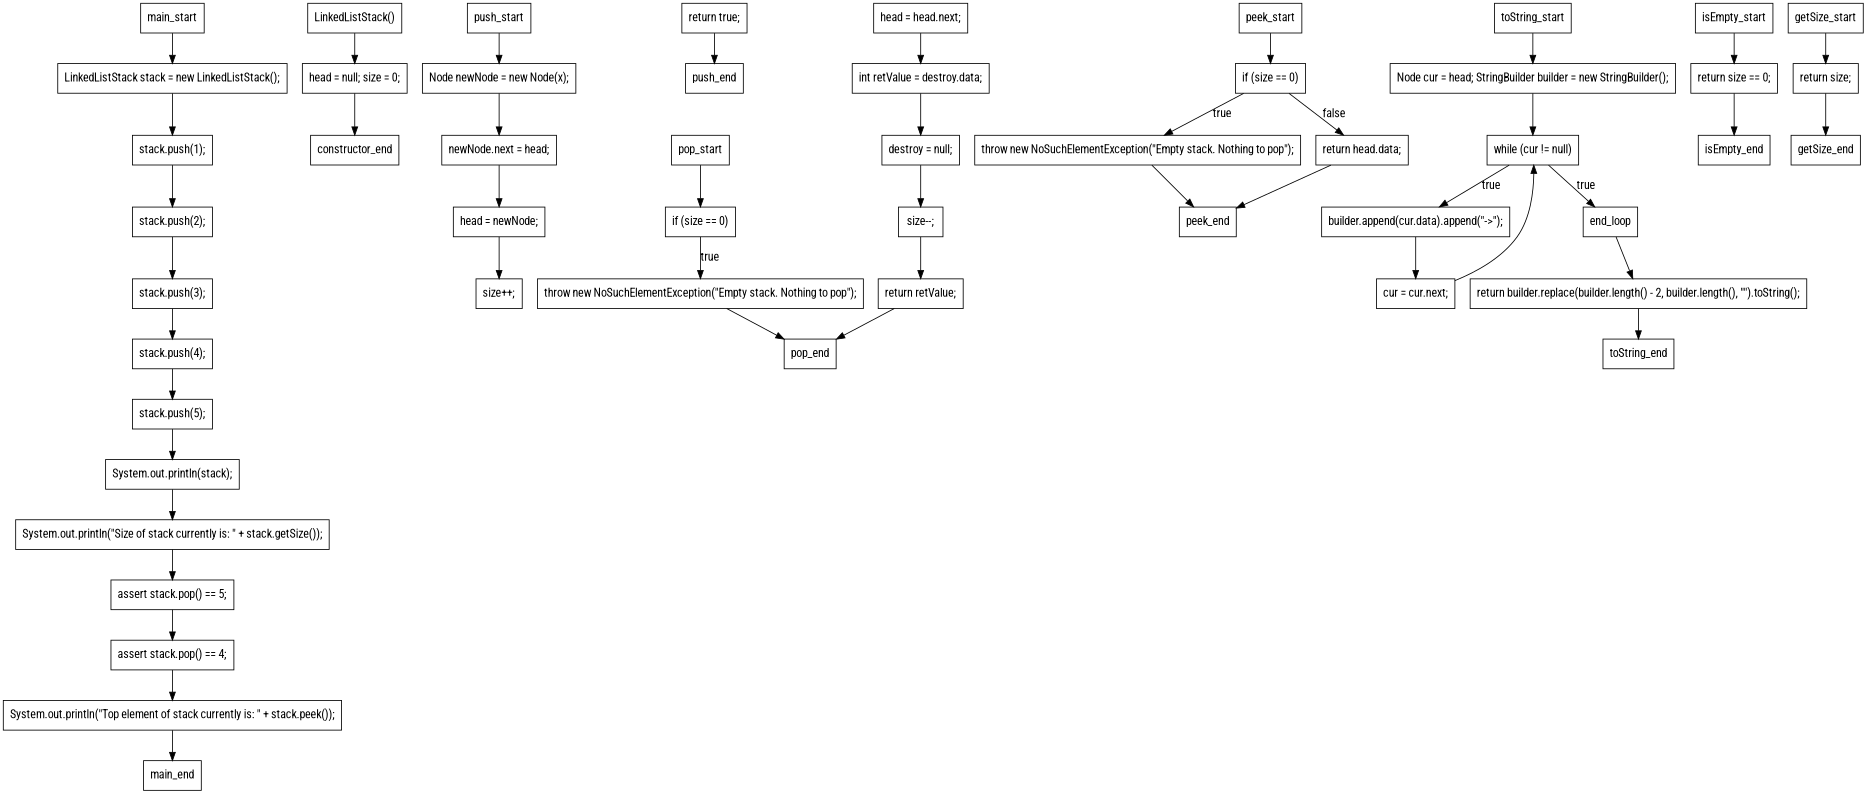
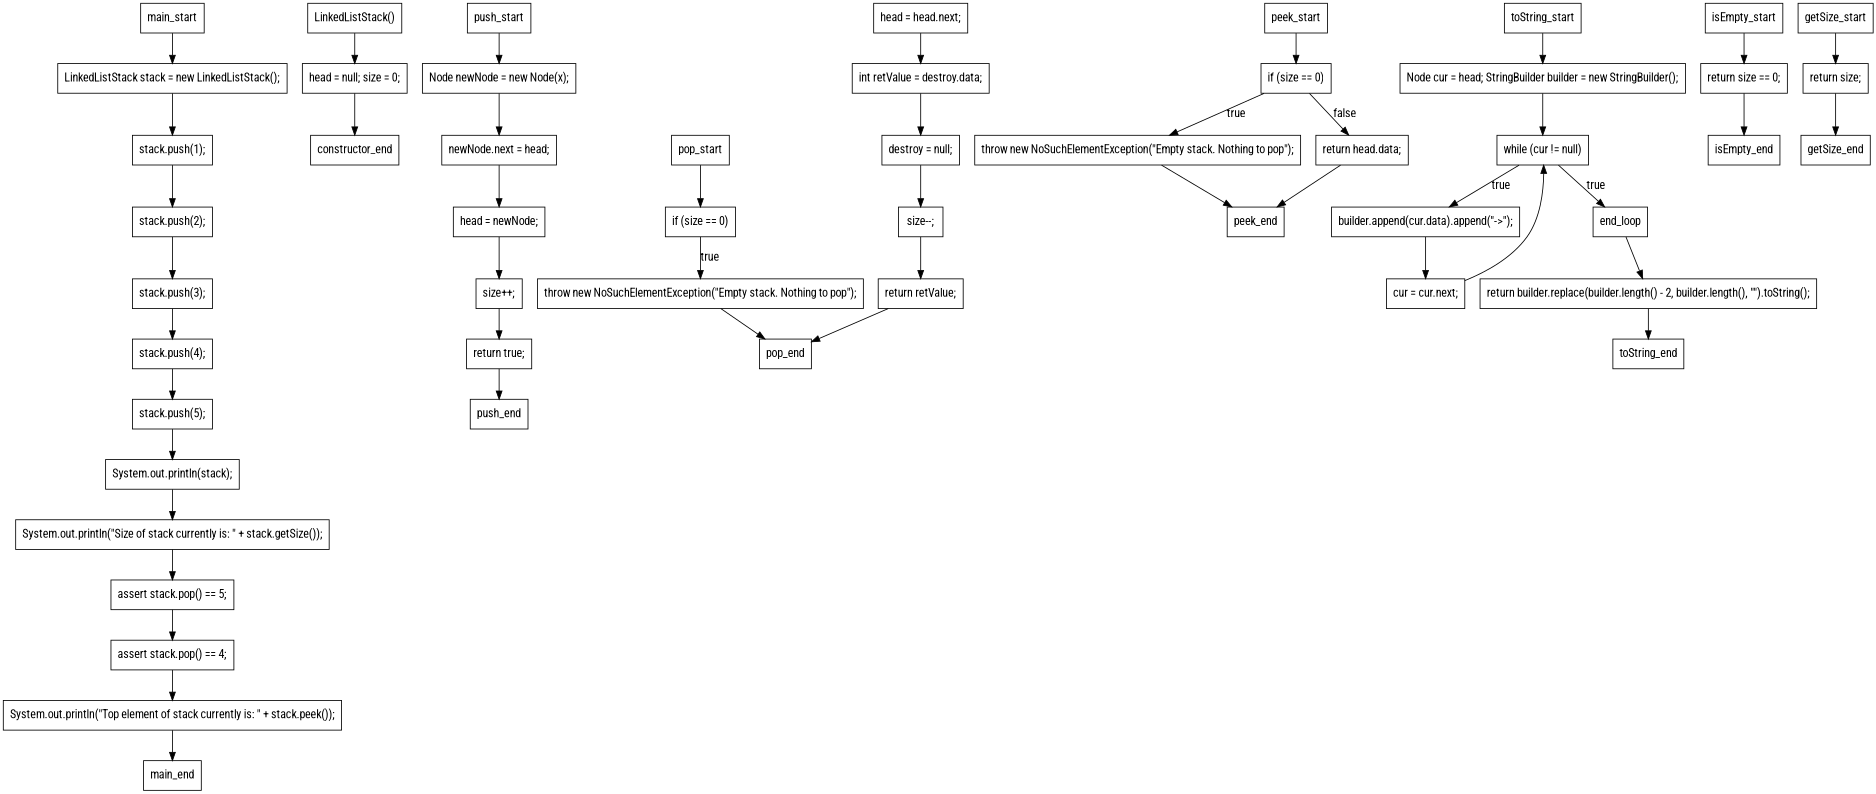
edge "size++;" -> "return true;": added
